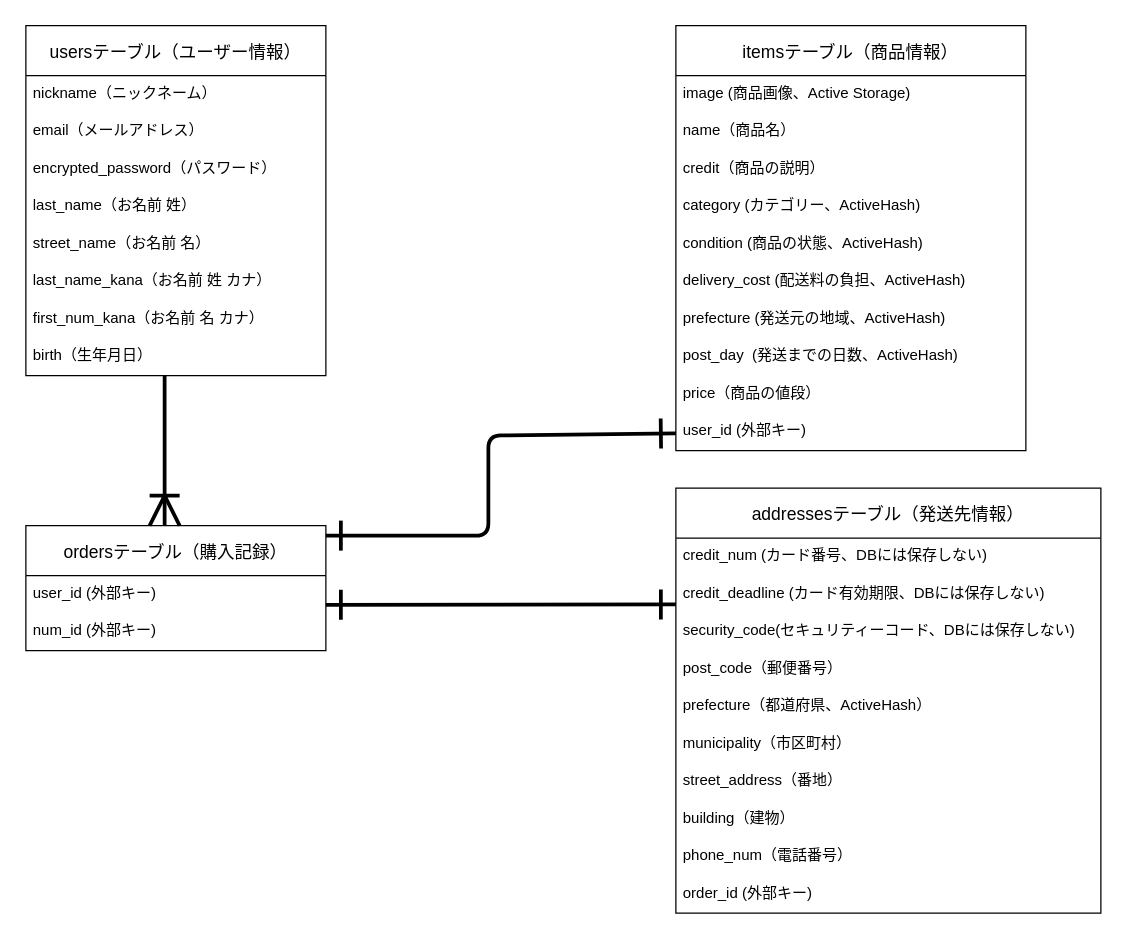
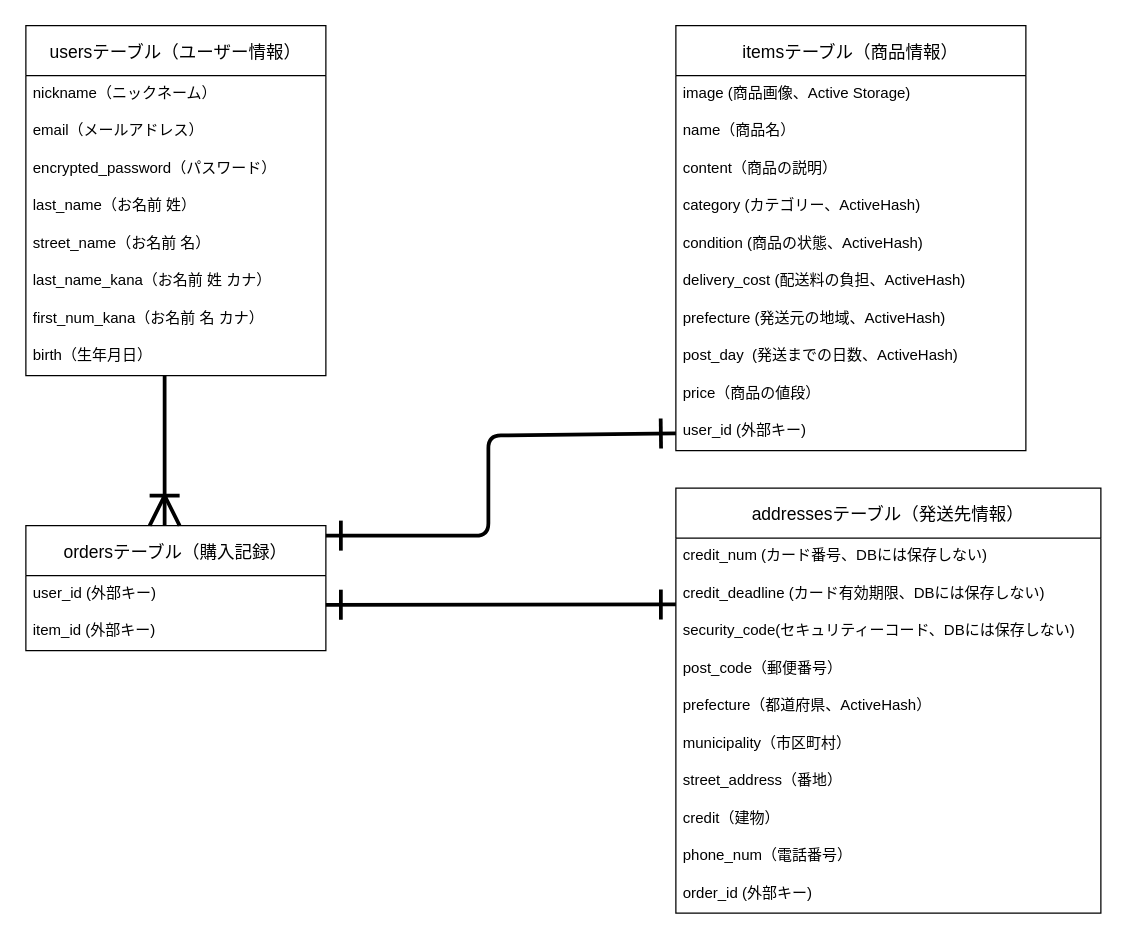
node "credit（商品の説明）": label "credit（商品の説明）" -> "content（商品の説明）"
node "num_id (外部キー)": label "num_id (外部キー)" -> "item_id (外部キー)"
node "building（建物）": label "building（建物）" -> "credit（建物）"
